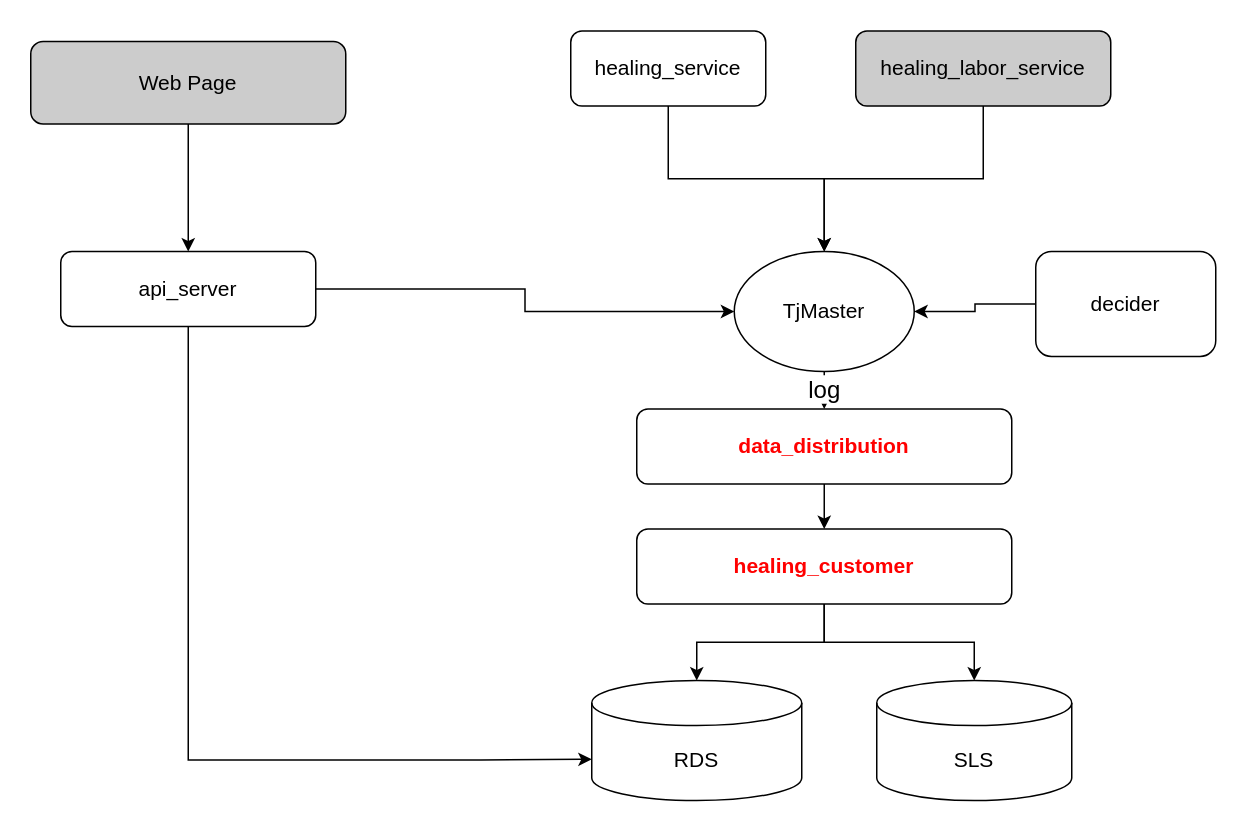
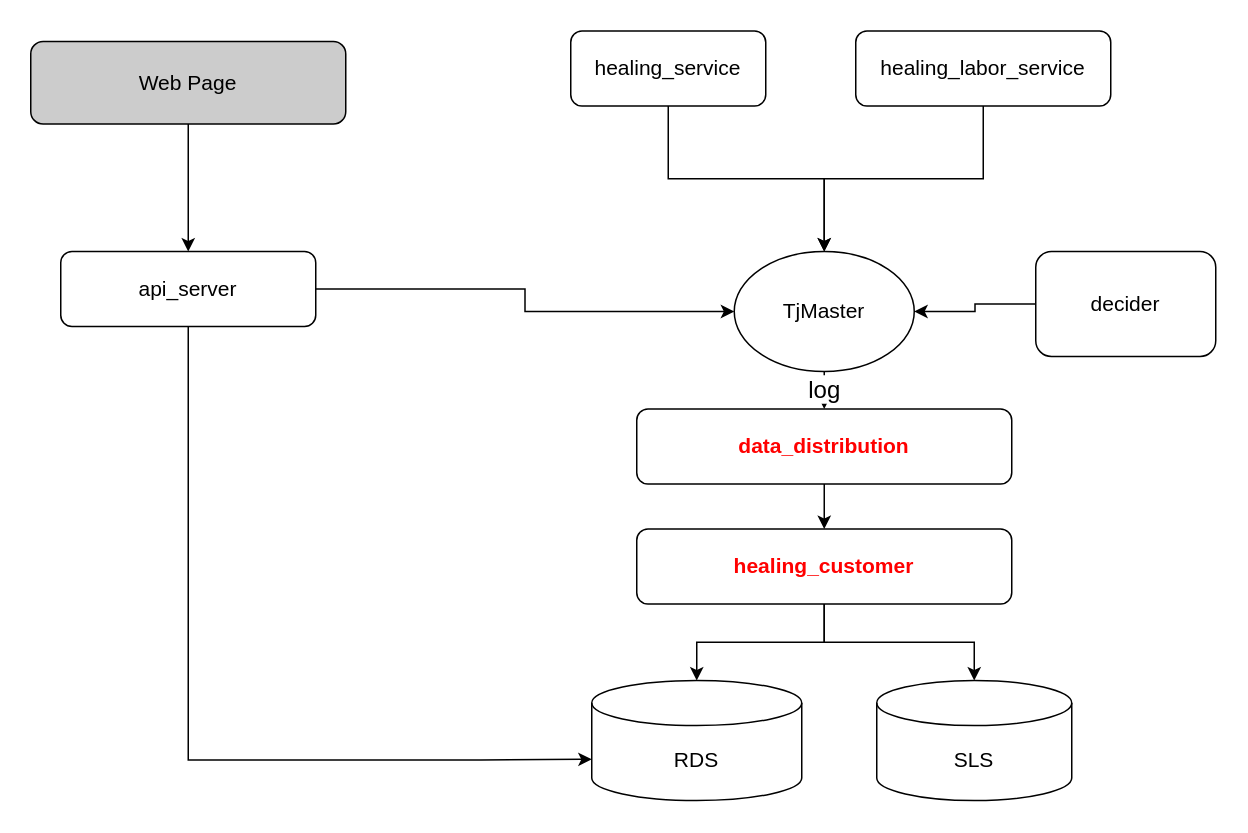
node "healing_labor_service": fillcolor #cccccc -> #ffffff
